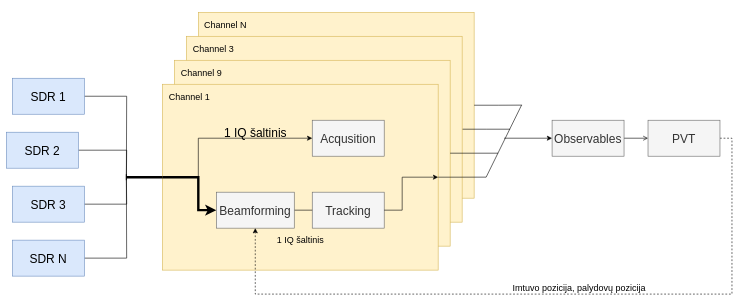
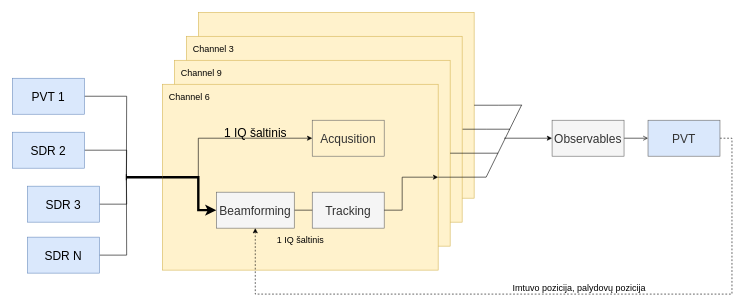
node "Channel N": removed
node "SDR 1": label "SDR 1" -> "PVT 1"
node "Channel 1": label "Channel 1" -> "Channel 6"
node "Acqusition": fillcolor #f5f5f5 -> #fff2cc
node "PVT": fillcolor #f5f5f5 -> #dae8fc
node "SDR 2": moved (42, 150) -> (48, 150)
node "SDR 3": moved (48, 204) -> (63, 204)
node "SDR N": moved (48, 258) -> (63, 255)
